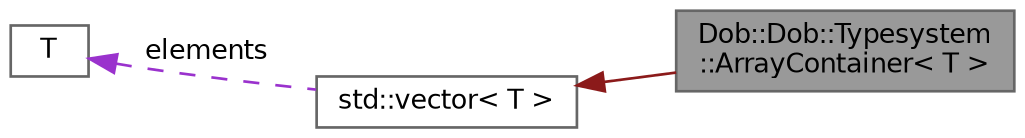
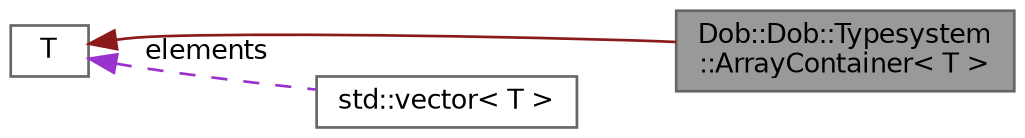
edge "Dob::Dob::Typesystem ::ArrayContainer< T >" -> "std::vector< T >": now "Dob::Dob::Typesystem ::ArrayContainer< T >" -> "T"
